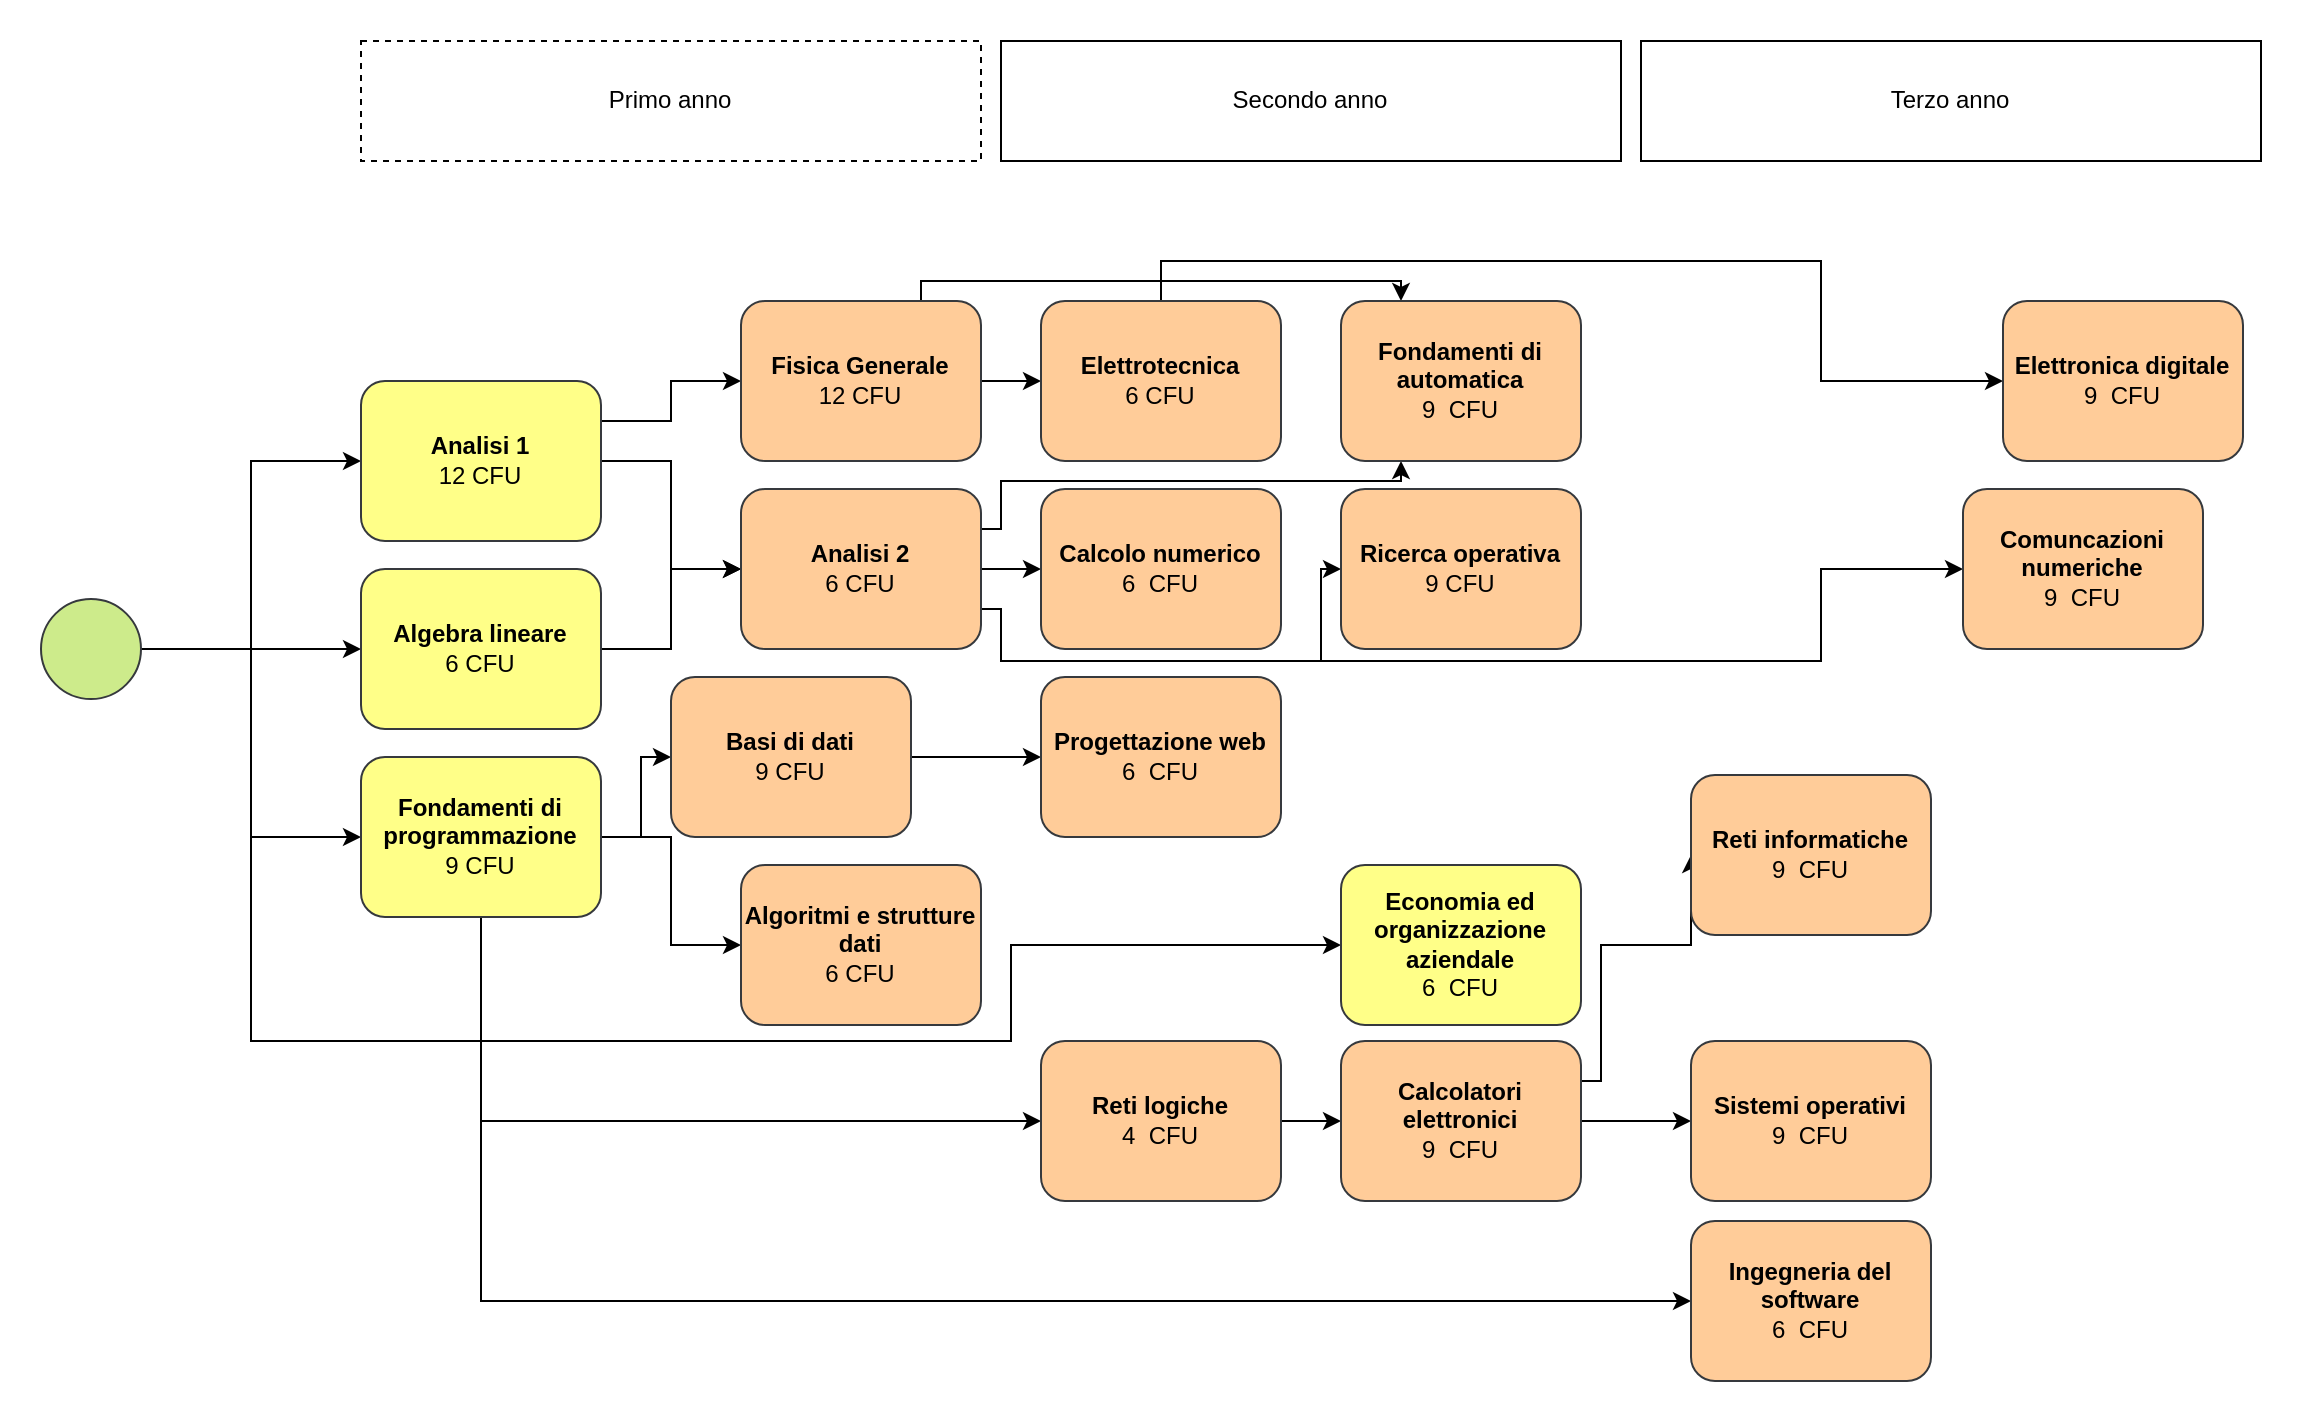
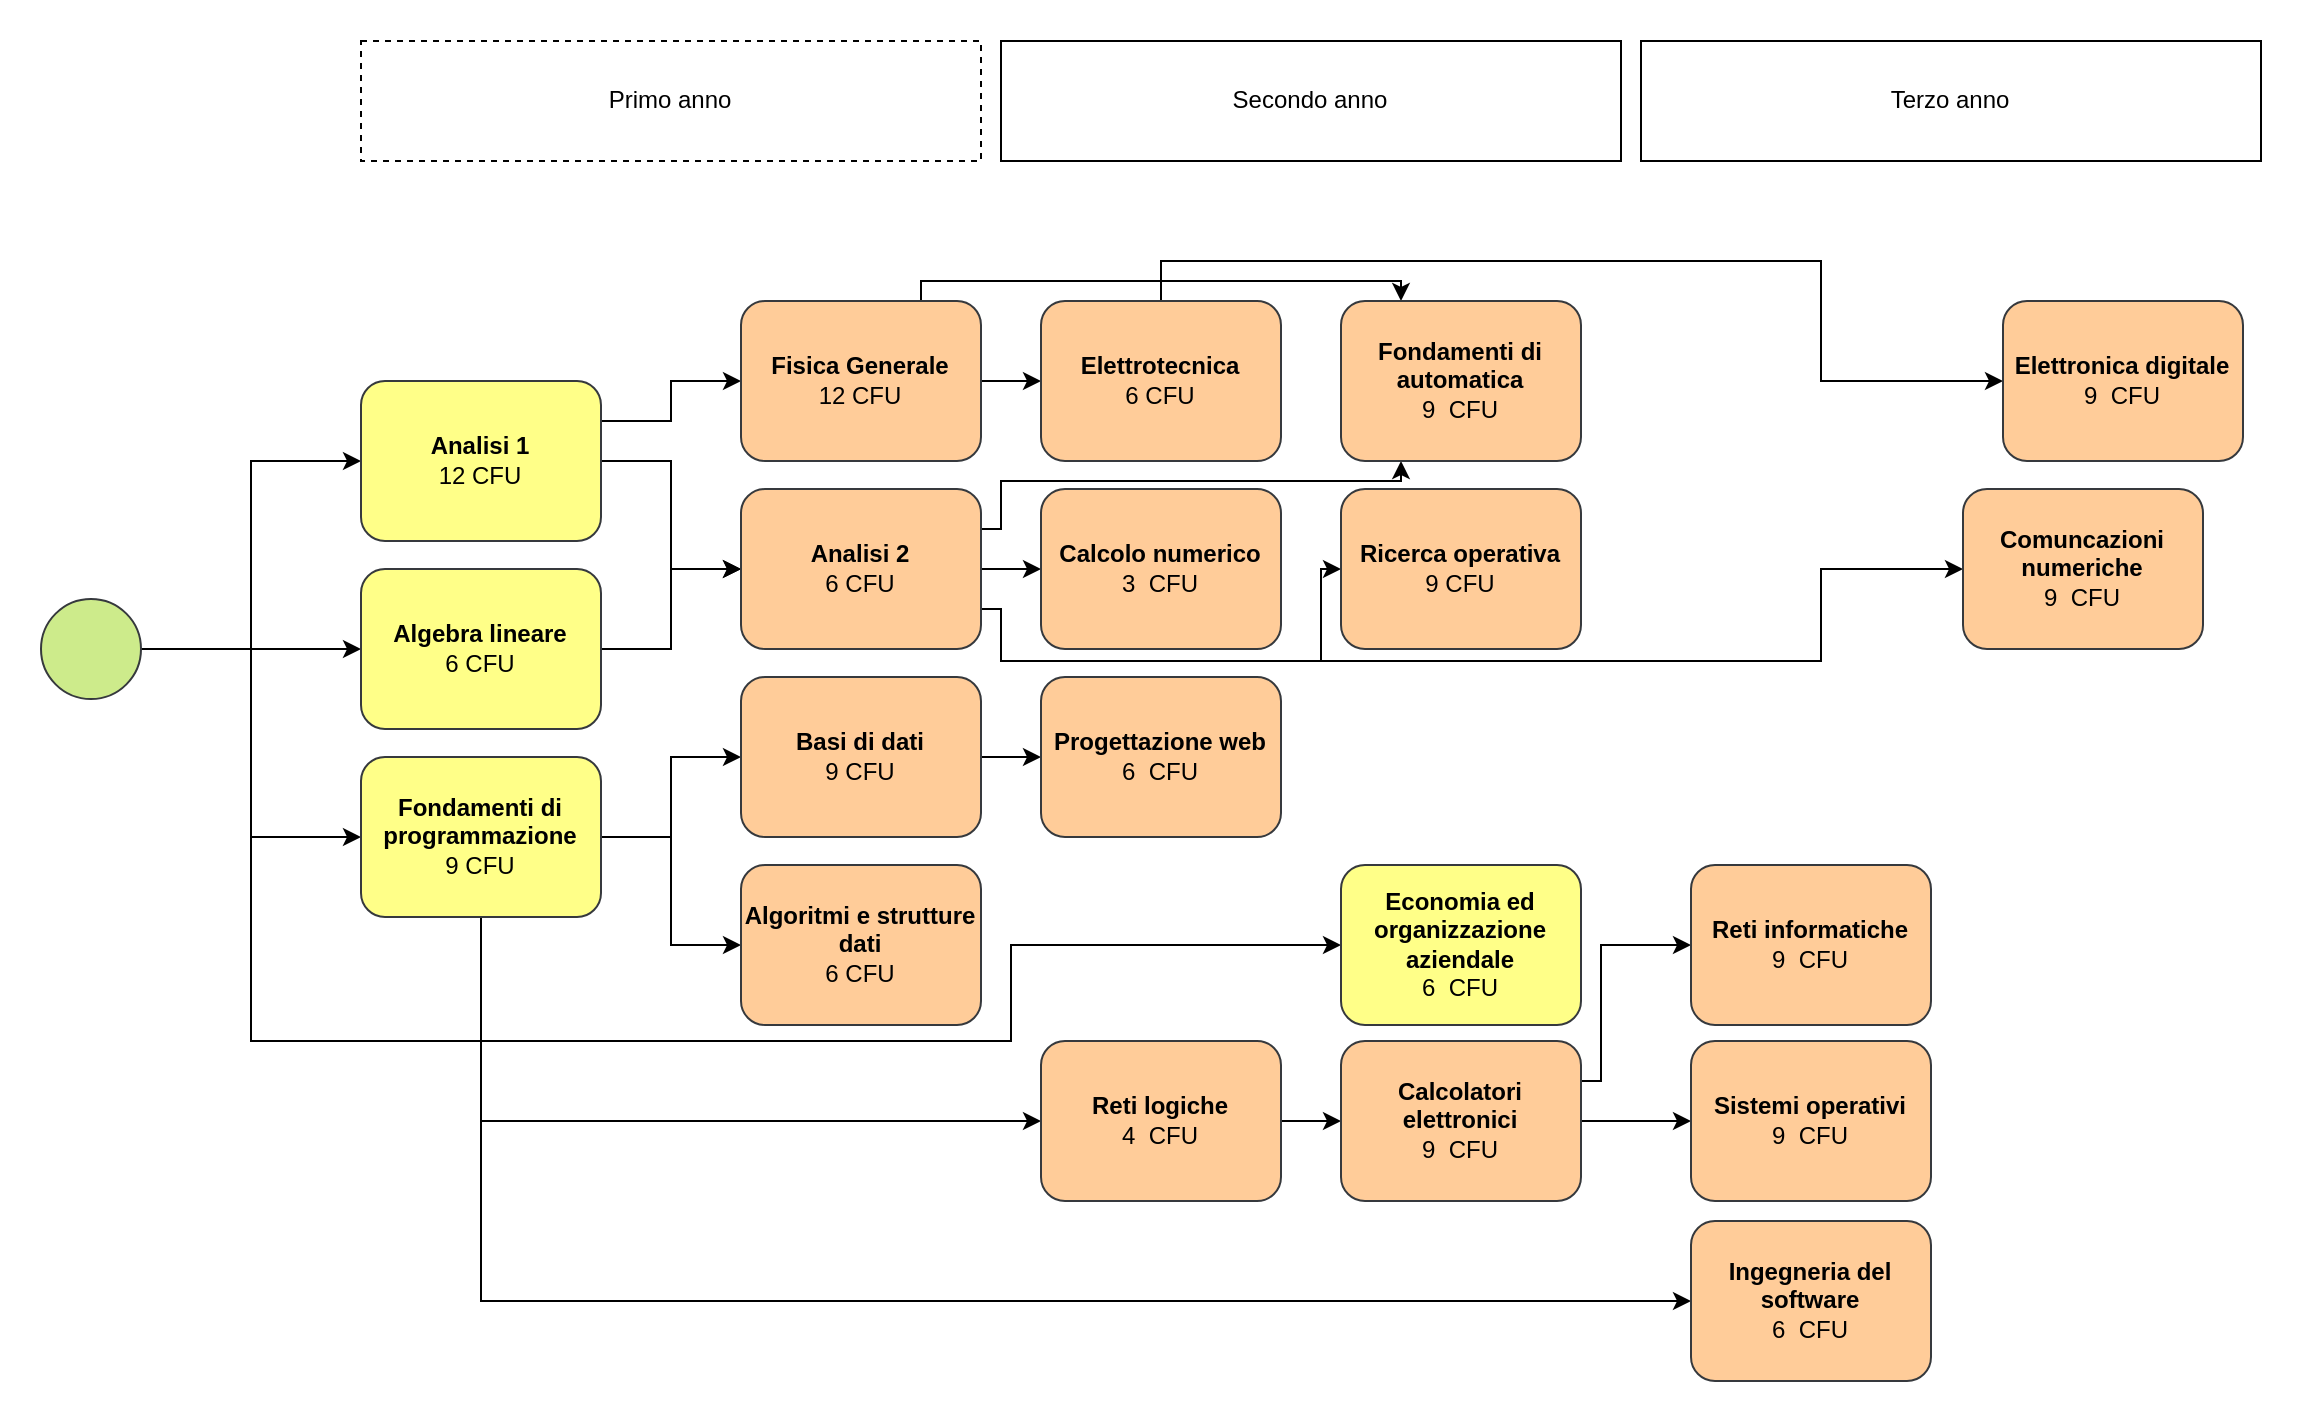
node "Calcolo numerico 6 CFU": label "Calcolo numerico 6 CFU" -> "Calcolo numerico 3 CFU"
node "Basi di dati 9 CFU": moved (791, 757) -> (861, 757)
node "Reti informatiche 9 CFU": moved (1811, 855) -> (1811, 945)
